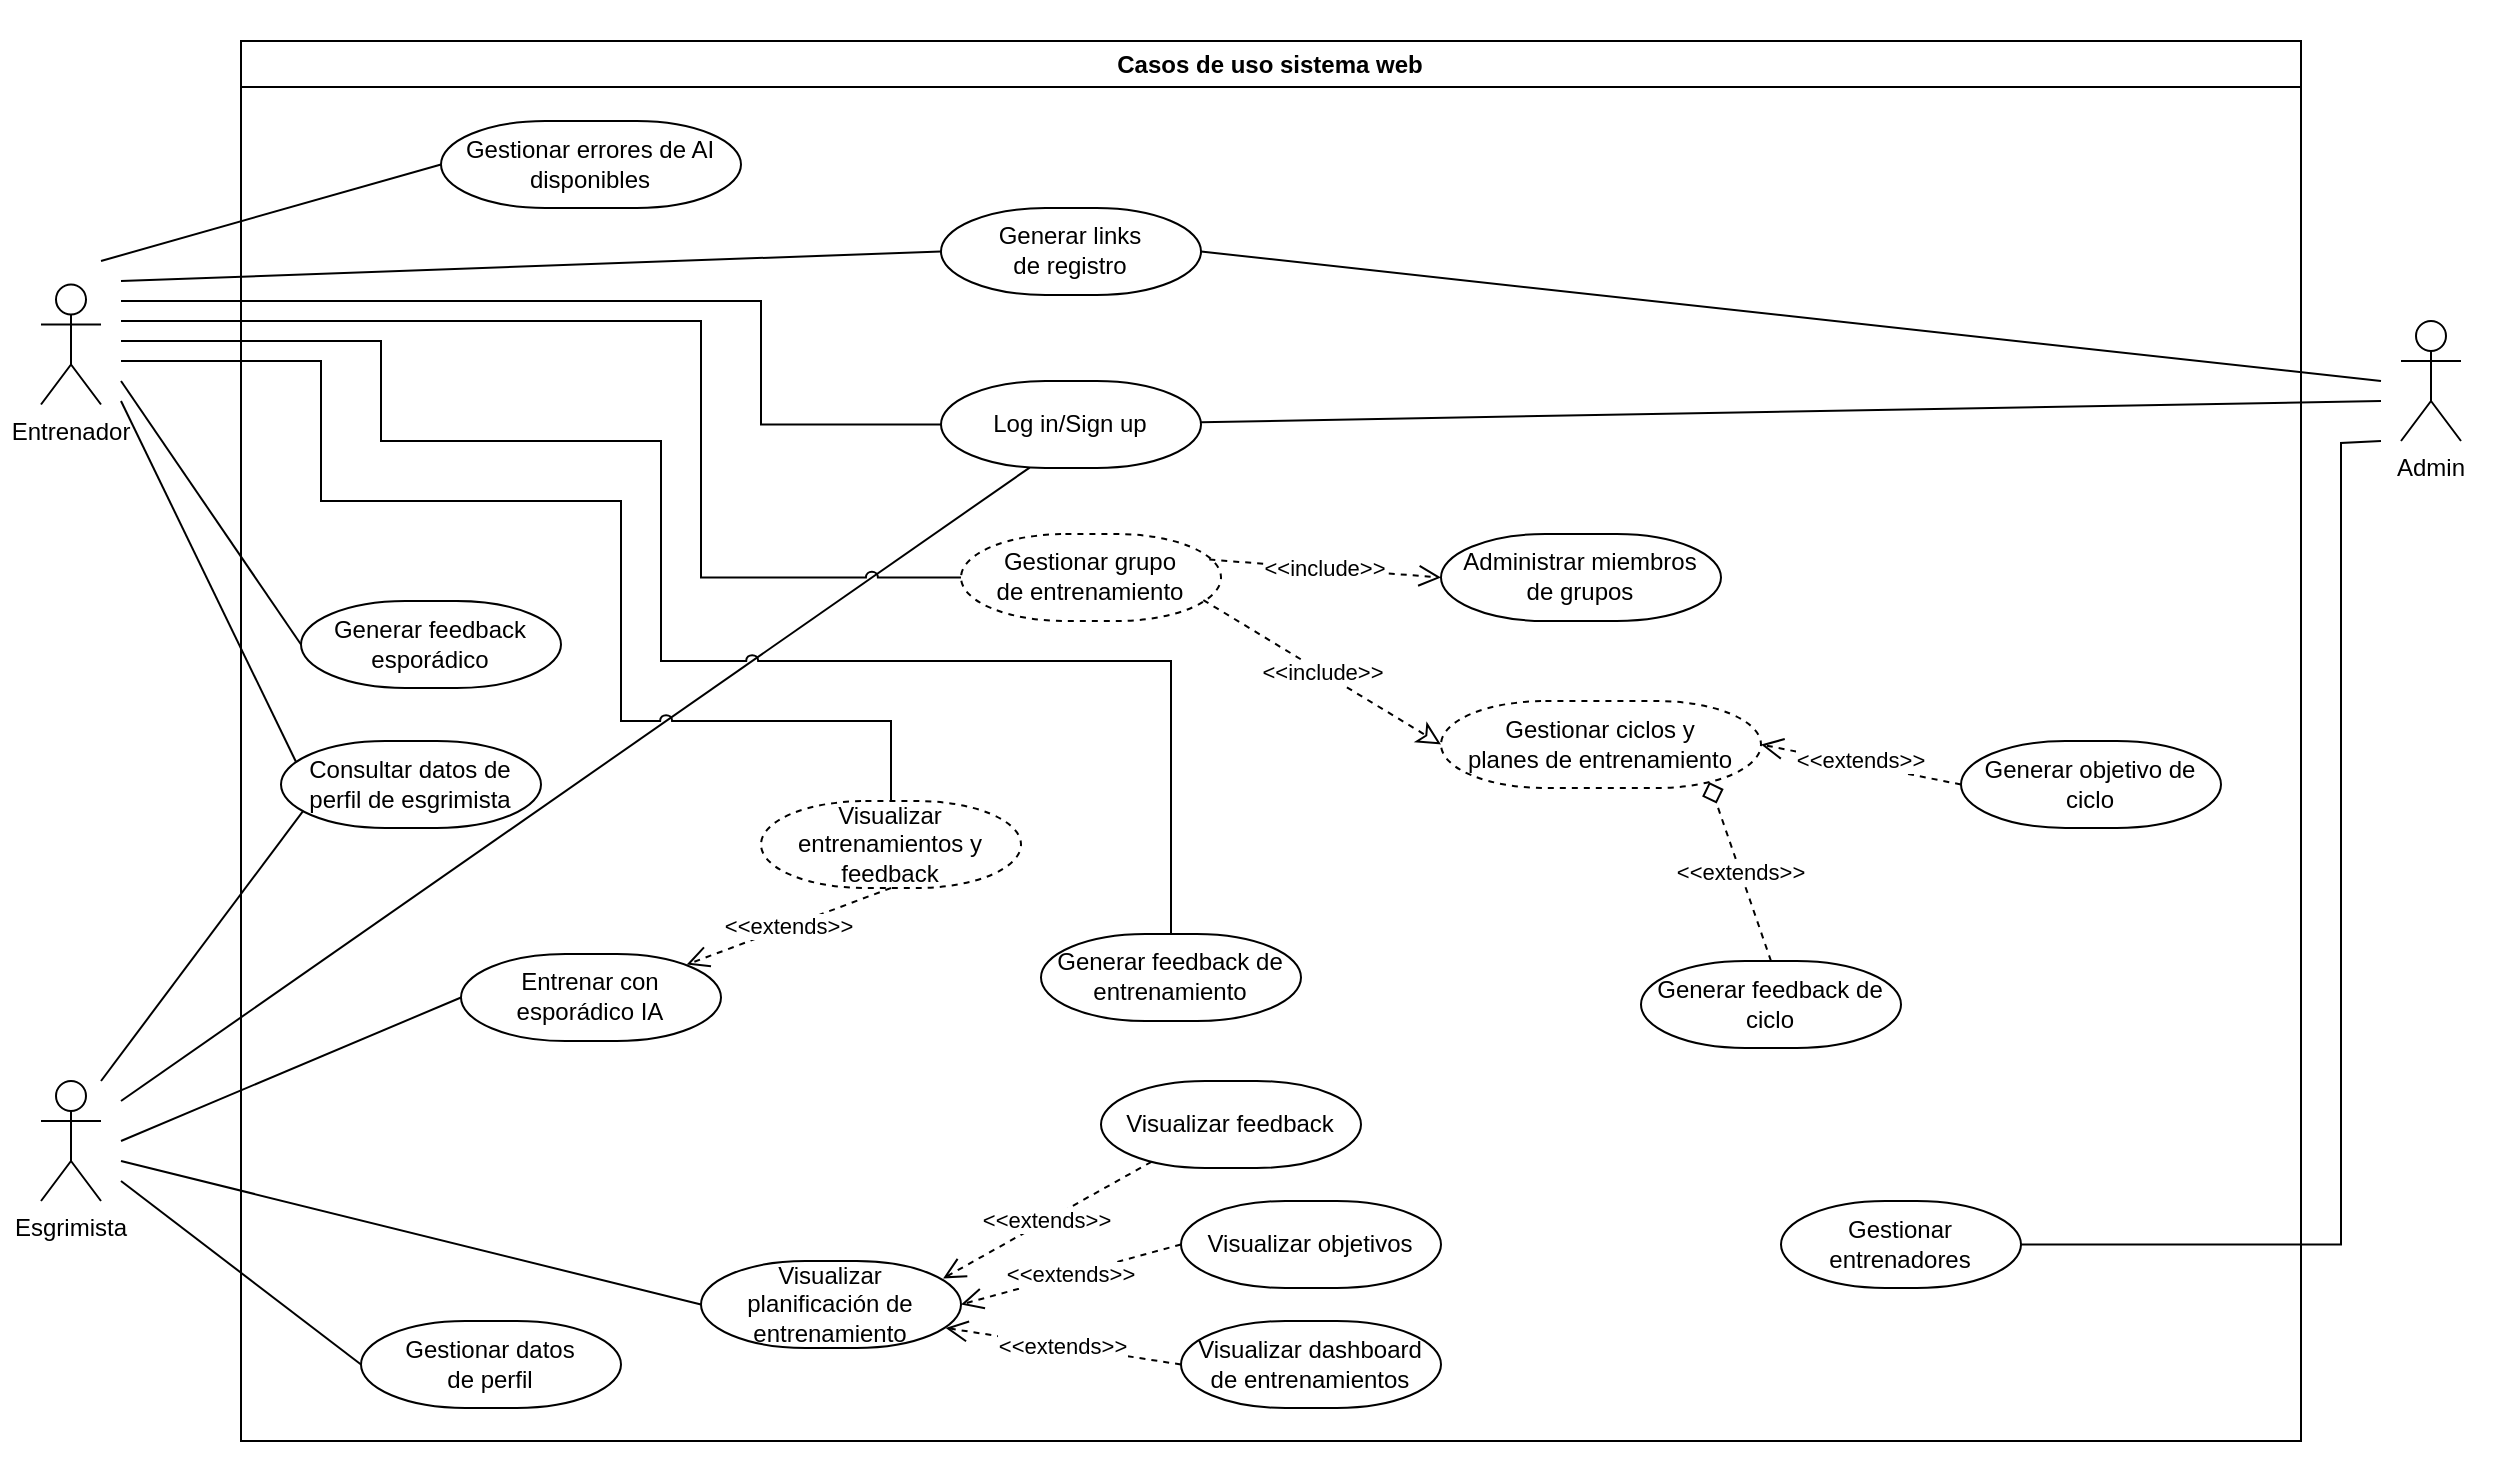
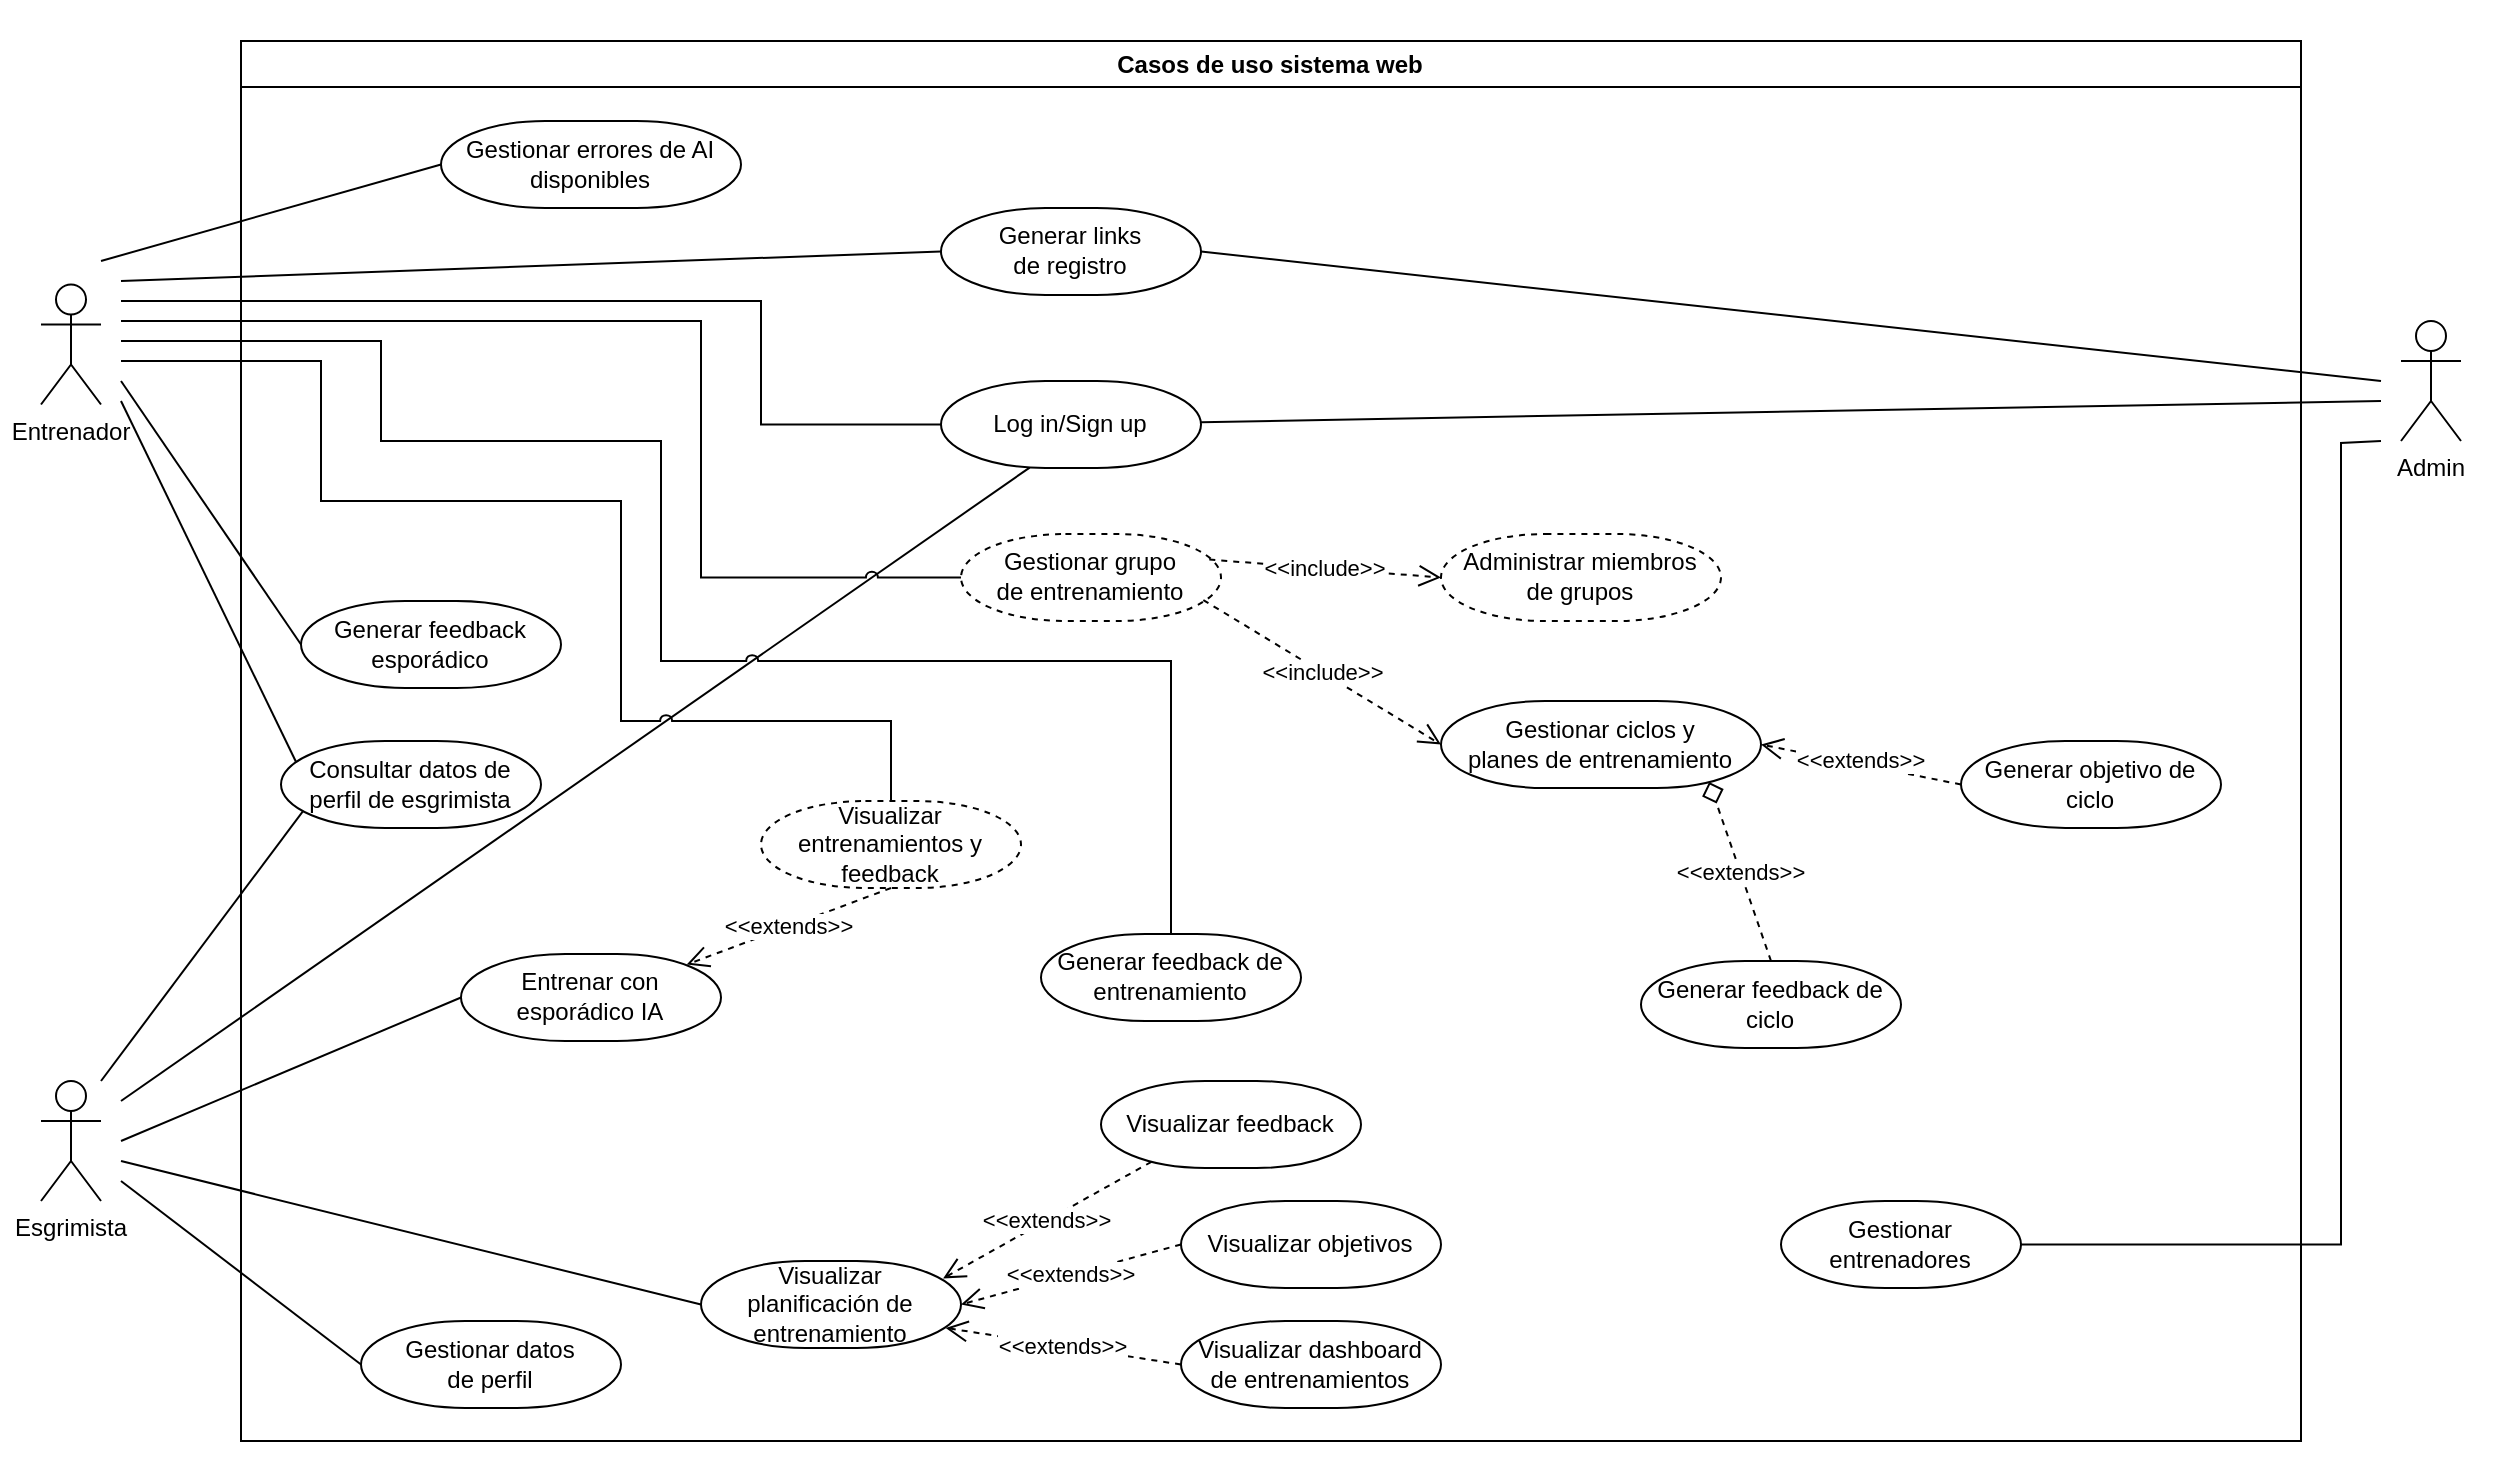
node "Administrar miembros de grupos": style solid -> dashed
edge "Gestionar grupo de entrenamiento" -> "Gestionar ciclos y planes de entrenamiento": arrowhead classic -> open
node "Gestionar ciclos y planes de entrenamiento": style dashed -> solid
